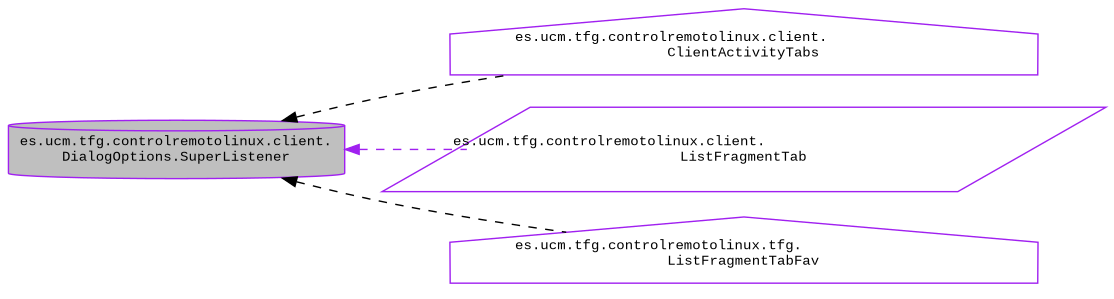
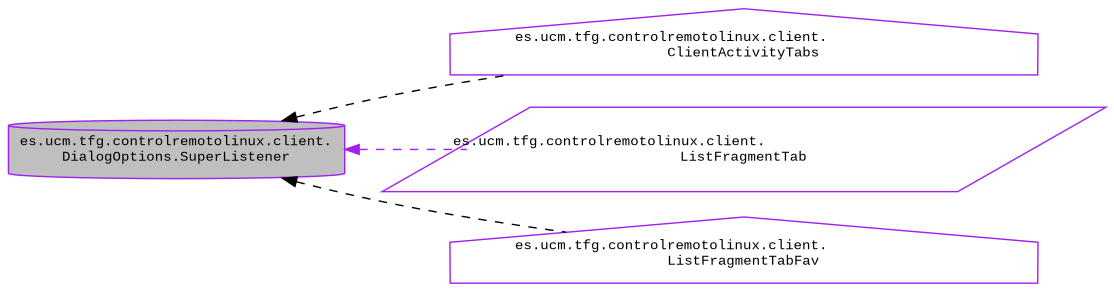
node "es.ucm.tfg.controlremotolinux.tfg. ListFragmentTabFav": label "es.ucm.tfg.controlremotolinux.tfg. ListFragmentTabFav" -> "es.ucm.tfg.controlremotolinux.client. ListFragmentTabFav"
